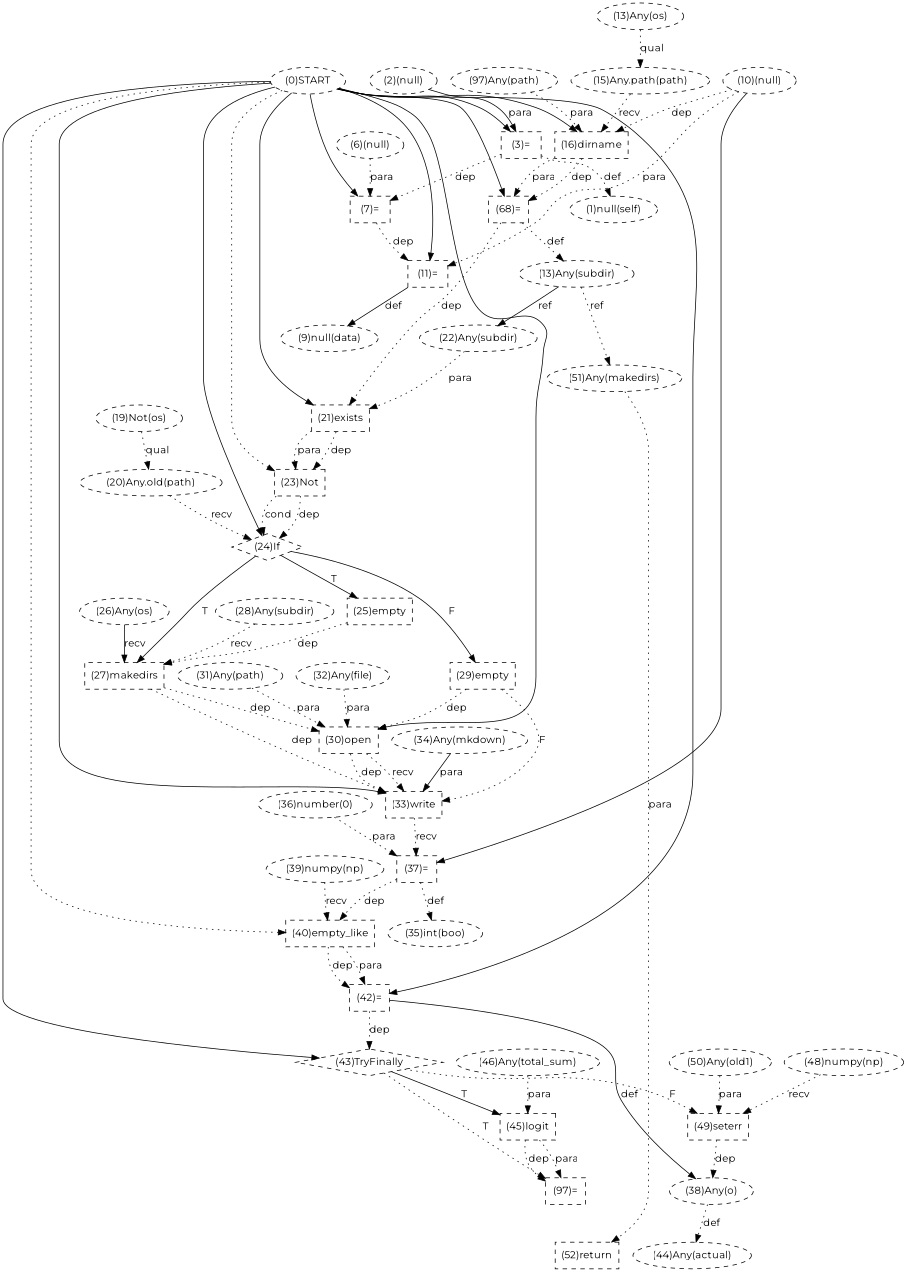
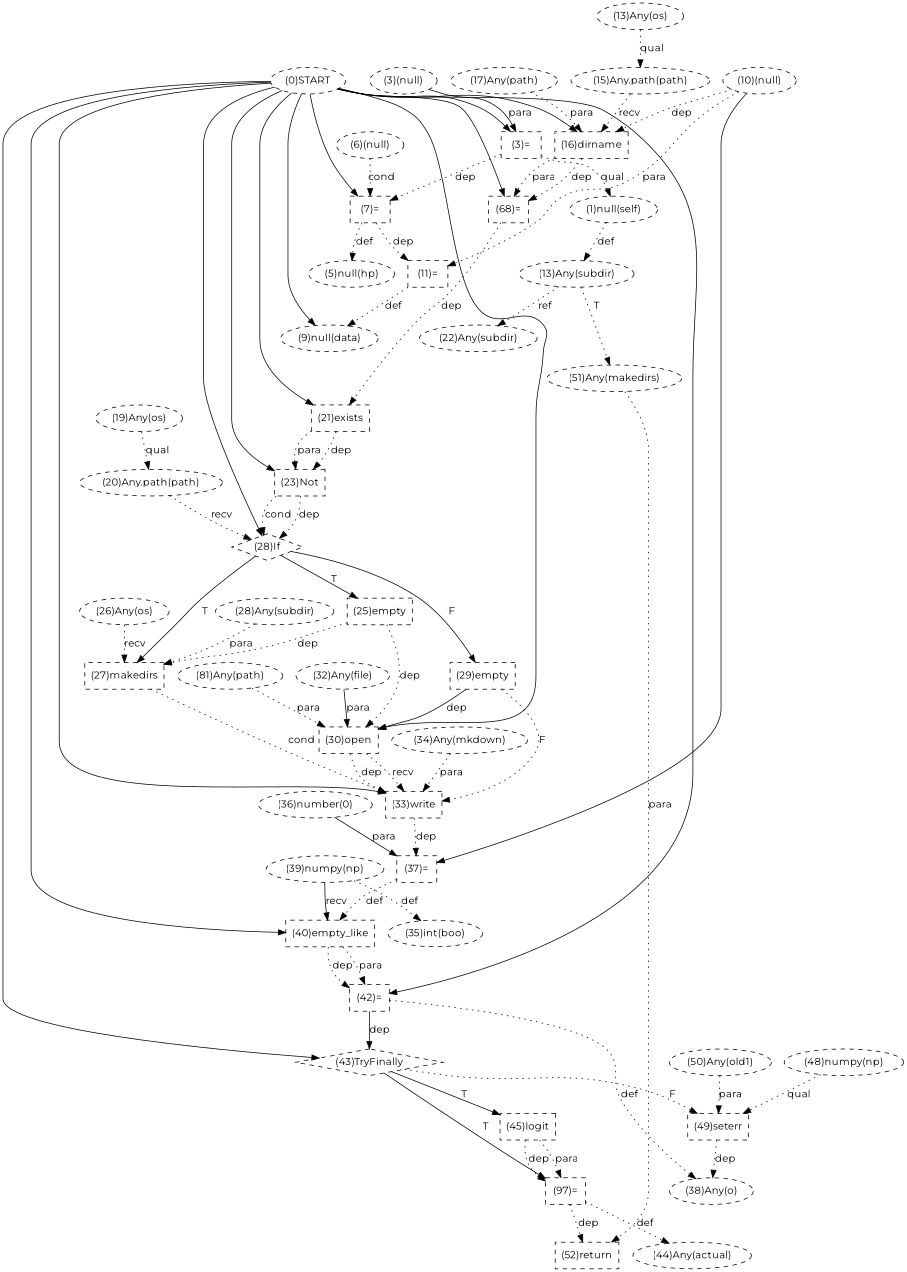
node "(2)(null)": label "(2)(null)" -> "(3)(null)"
node "(97)Any(path)": label "(97)Any(path)" -> "(17)Any(path)"
edge "(0)START" -> "(11)=": now "(0)START" -> "(9)null(data)"
edge "(6)(null)" -> "(7)=": label "para" -> "cond"
edge "(3)=" -> "(1)null(self)": label "def" -> "qual"
edge "(68)=" -> "(13)Any(subdir)": now "(1)null(self)" -> "(13)Any(subdir)"
edge "(0)START" -> "(23)Not": style dotted -> solid
node "(5)null(hp)": added
edge "(13)Any(subdir)" -> "(22)Any(subdir)": style solid -> dotted
edge "(11)=" -> "(9)null(data)": style solid -> dotted
edge "(13)Any(subdir)" -> "(51)Any(makedirs)": label "ref" -> "T"
edge "(22)Any(subdir)" -> "(21)exists": removed, label "para"
node "(19)Not(os)": label "(19)Not(os)" -> "(19)Any(os)"
node "(20)Any.old(path)": label "(20)Any.old(path)" -> "(20)Any.path(path)"
edge "(0)START" -> "(40)empty_like": style dotted -> solid
node "(24)If": label "(24)If" -> "(28)If"
edge "(26)Any(os)" -> "(27)makedirs": style solid -> dotted
edge "(28)Any(subdir)" -> "(27)makedirs": label "recv" -> "para"
node "(31)Any(path)": label "(31)Any(path)" -> "(81)Any(path)"
edge "(32)Any(file)" -> "(30)open": style dotted -> solid
edge "(27)makedirs" -> "(30)open": now "(25)empty" -> "(30)open"
edge "(29)empty" -> "(30)open": style dotted -> solid
edge "(27)makedirs" -> "(33)write": label "dep" -> "cond"
edge "(34)Any(mkdown)" -> "(33)write": style solid -> dotted
edge "(36)number(0)" -> "(37)=": style dotted -> solid
edge "(33)write" -> "(37)=": label "recv" -> "dep"
edge "(39)numpy(np)" -> "(40)empty_like": style dotted -> solid
edge "(37)=" -> "(35)int(boo)": now "(39)numpy(np)" -> "(35)int(boo)"
edge "(37)=" -> "(40)empty_like": label "dep" -> "def"
edge "(42)=" -> "(43)TryFinally": style dotted -> solid
edge "(42)=" -> "(38)Any(o)": style solid -> dotted
node "(46)Any(total_sum)": removed
edge "(48)numpy(np)" -> "(49)seterr": label "recv" -> "qual"
edge "(43)TryFinally" -> "(97)=": style dotted -> solid
edge "(97)=" -> "(52)return": added, label "dep"
edge "(38)Any(o)" -> "(44)Any(actual)": now "(97)=" -> "(44)Any(actual)"
